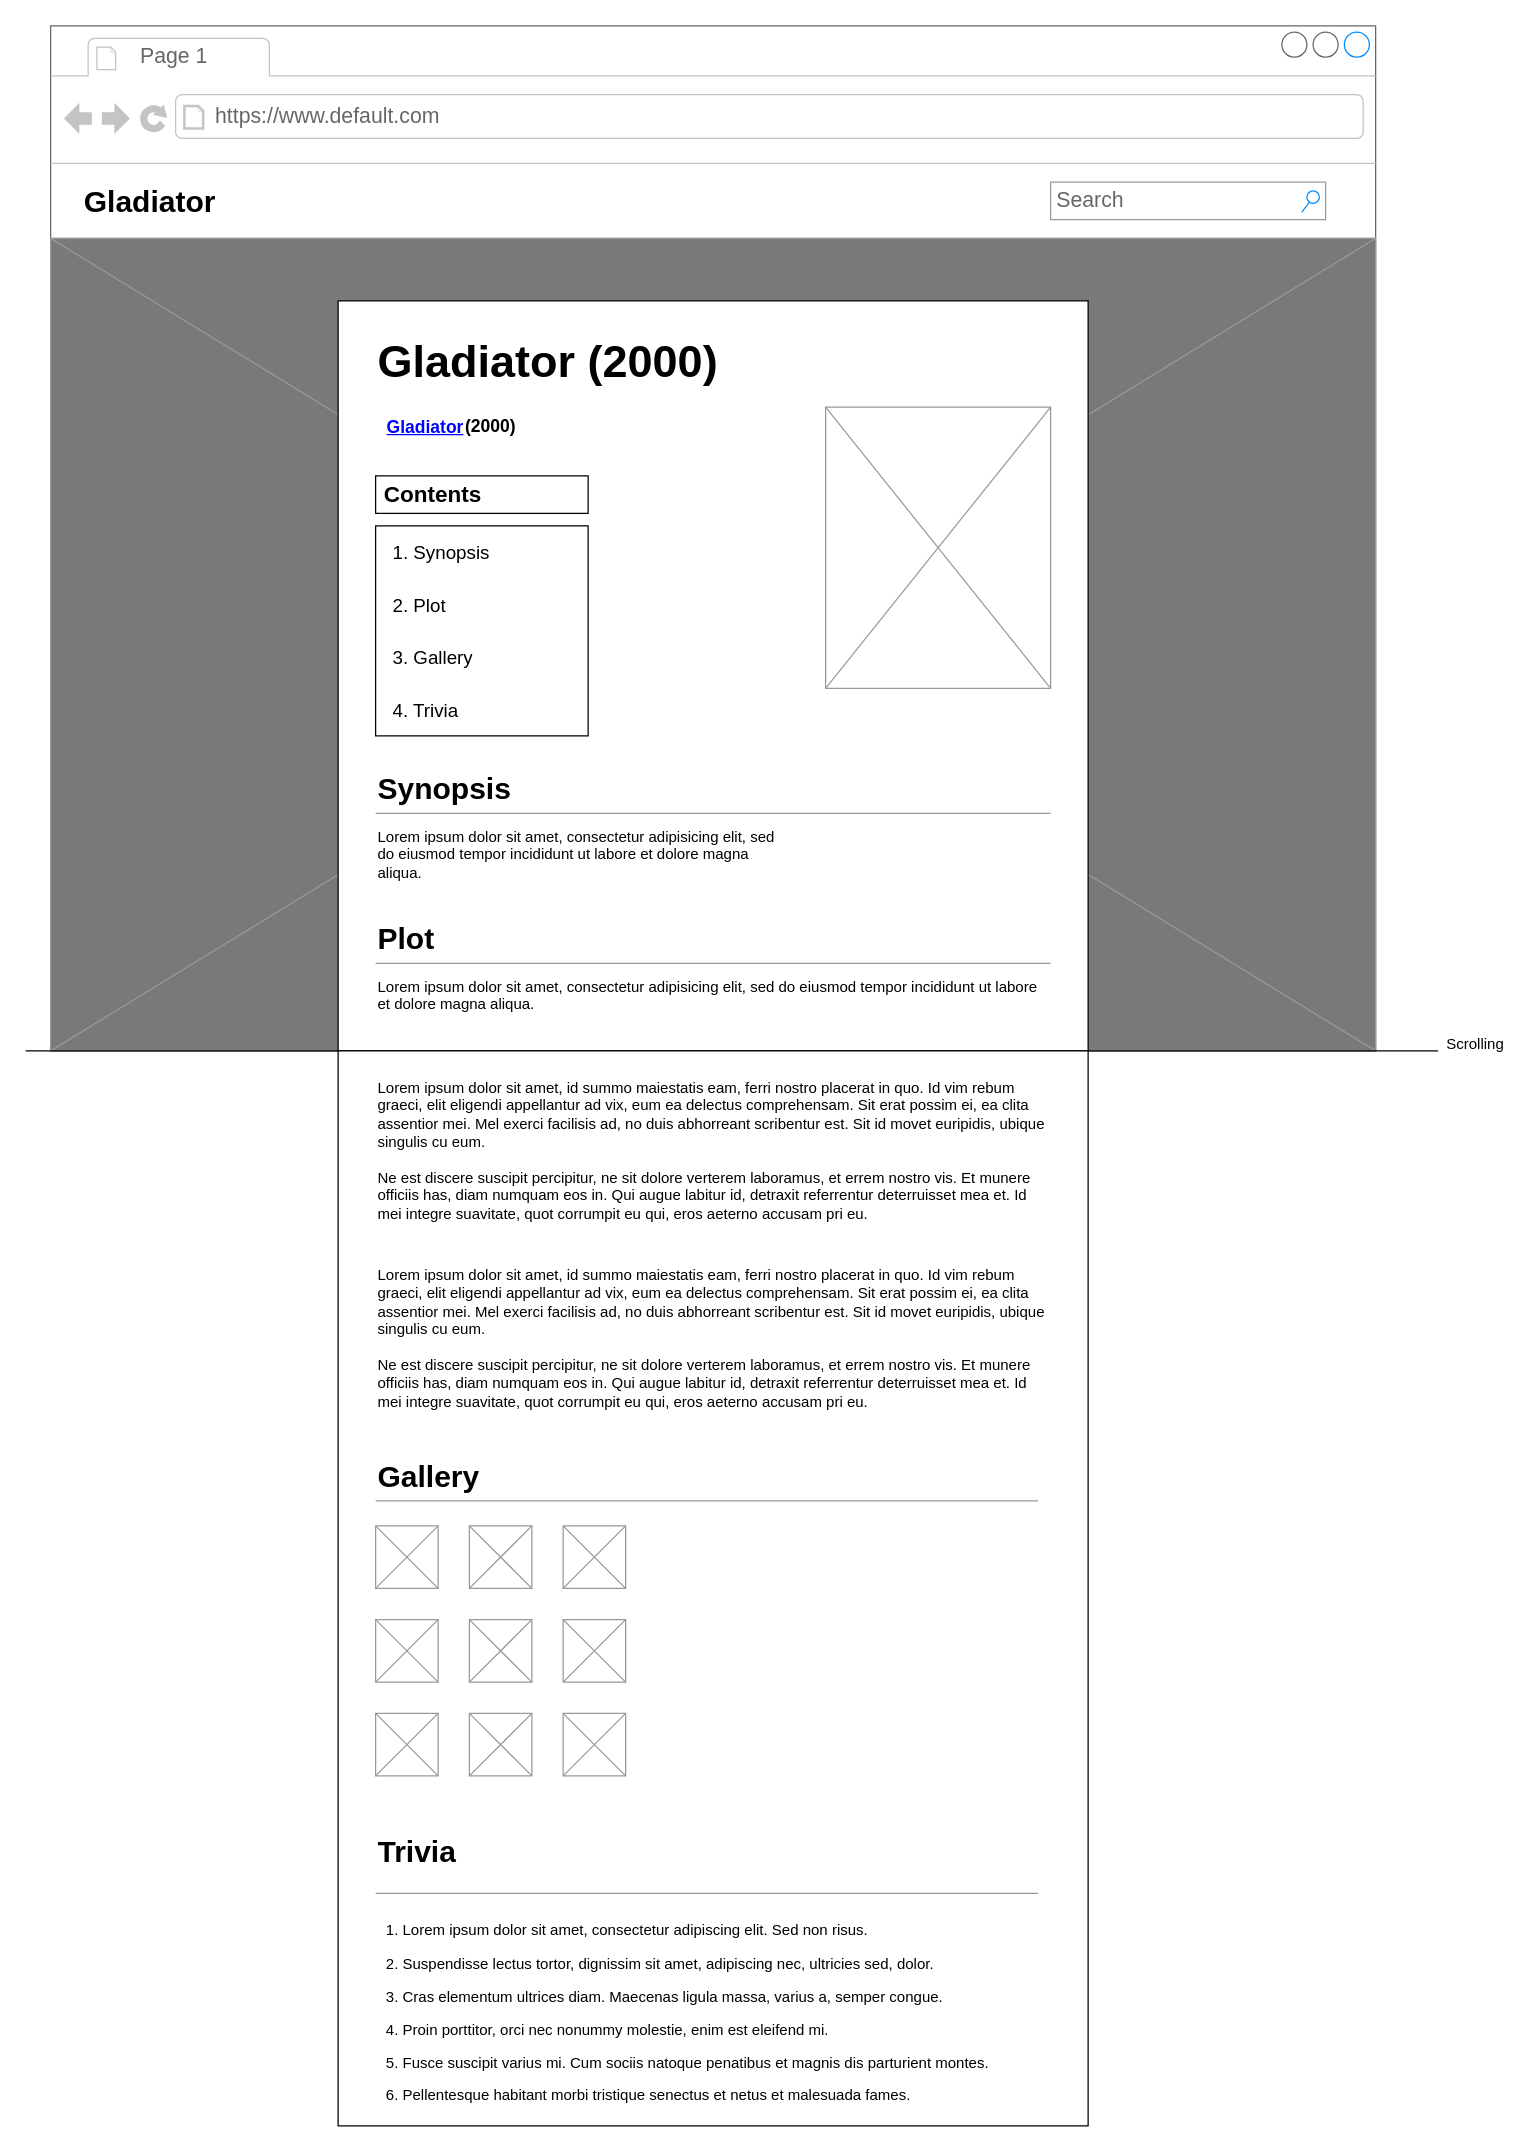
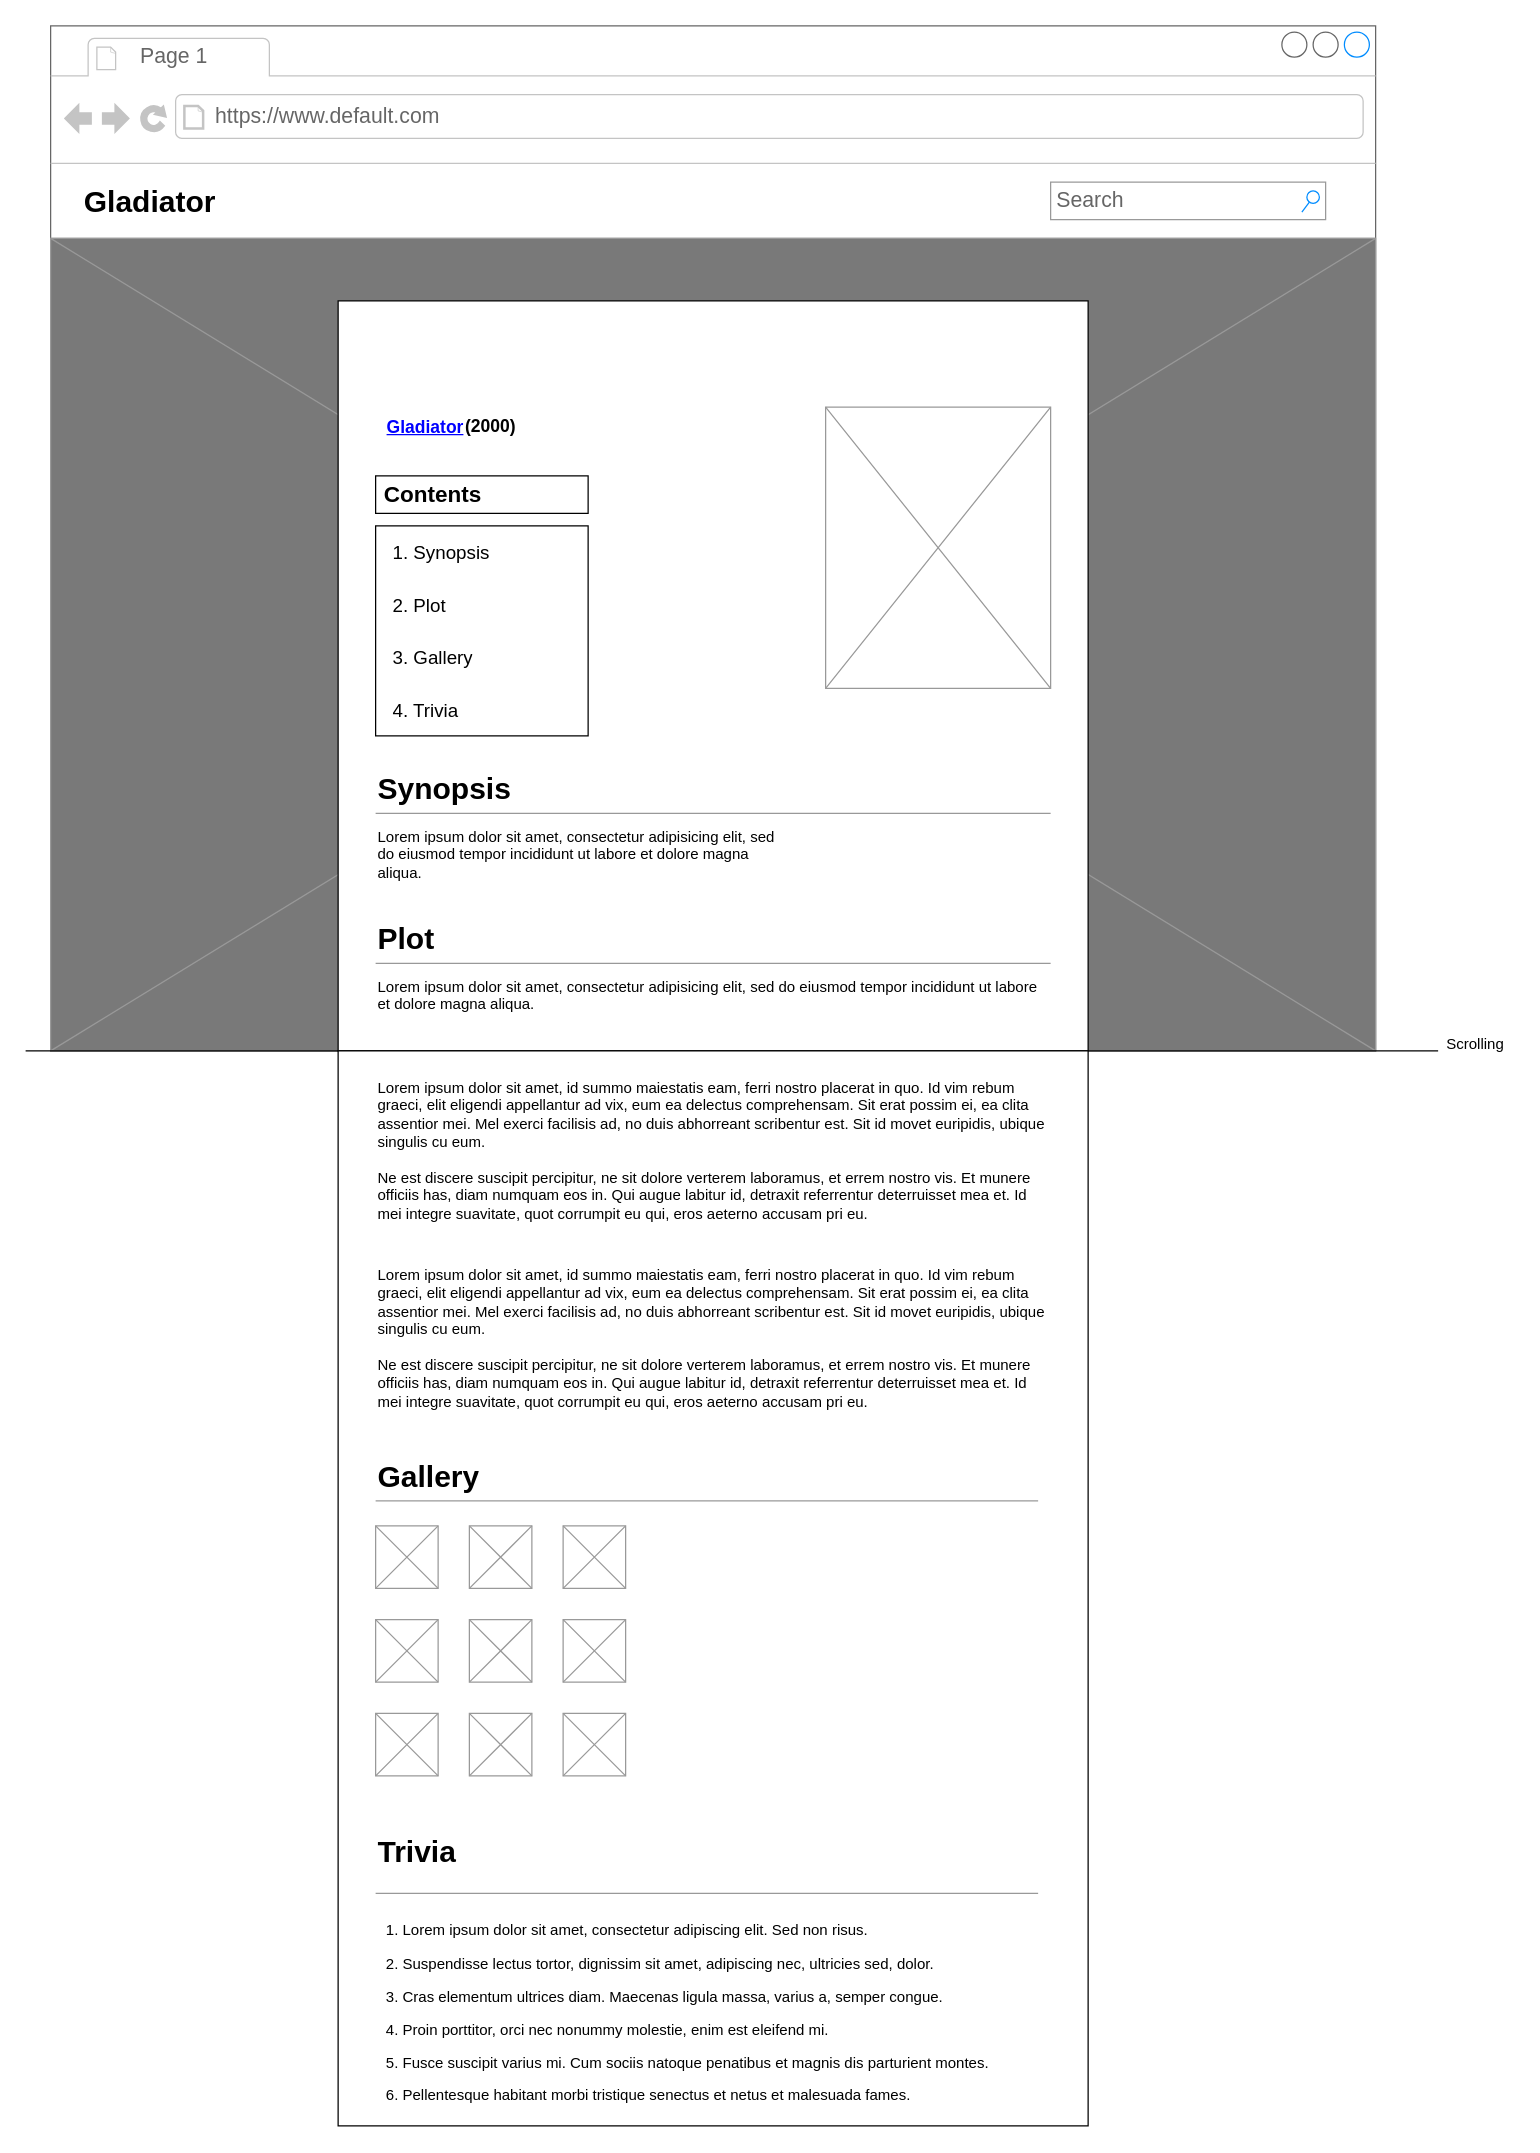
node "Gladiator (2000)": removed
